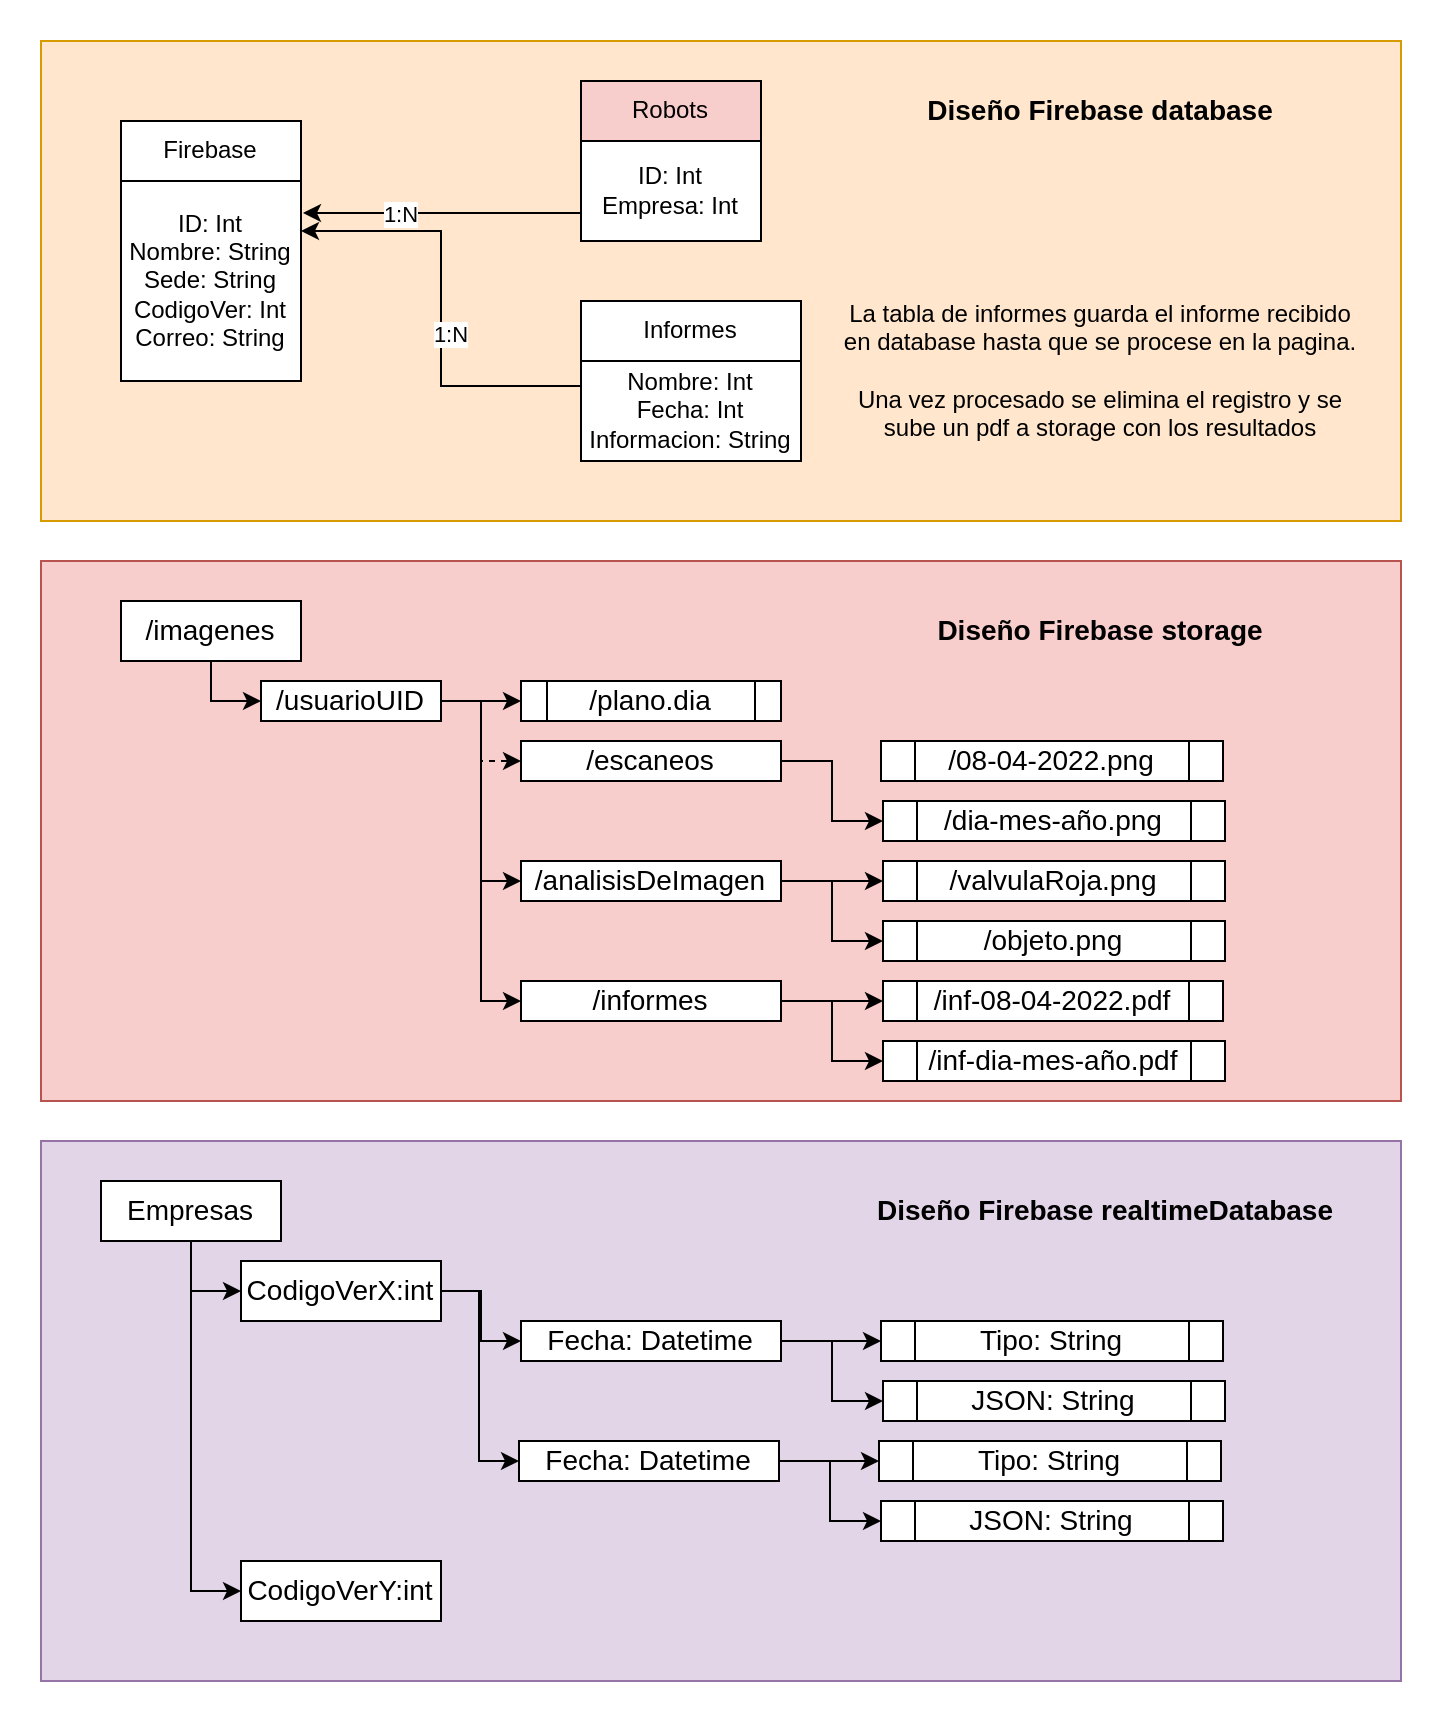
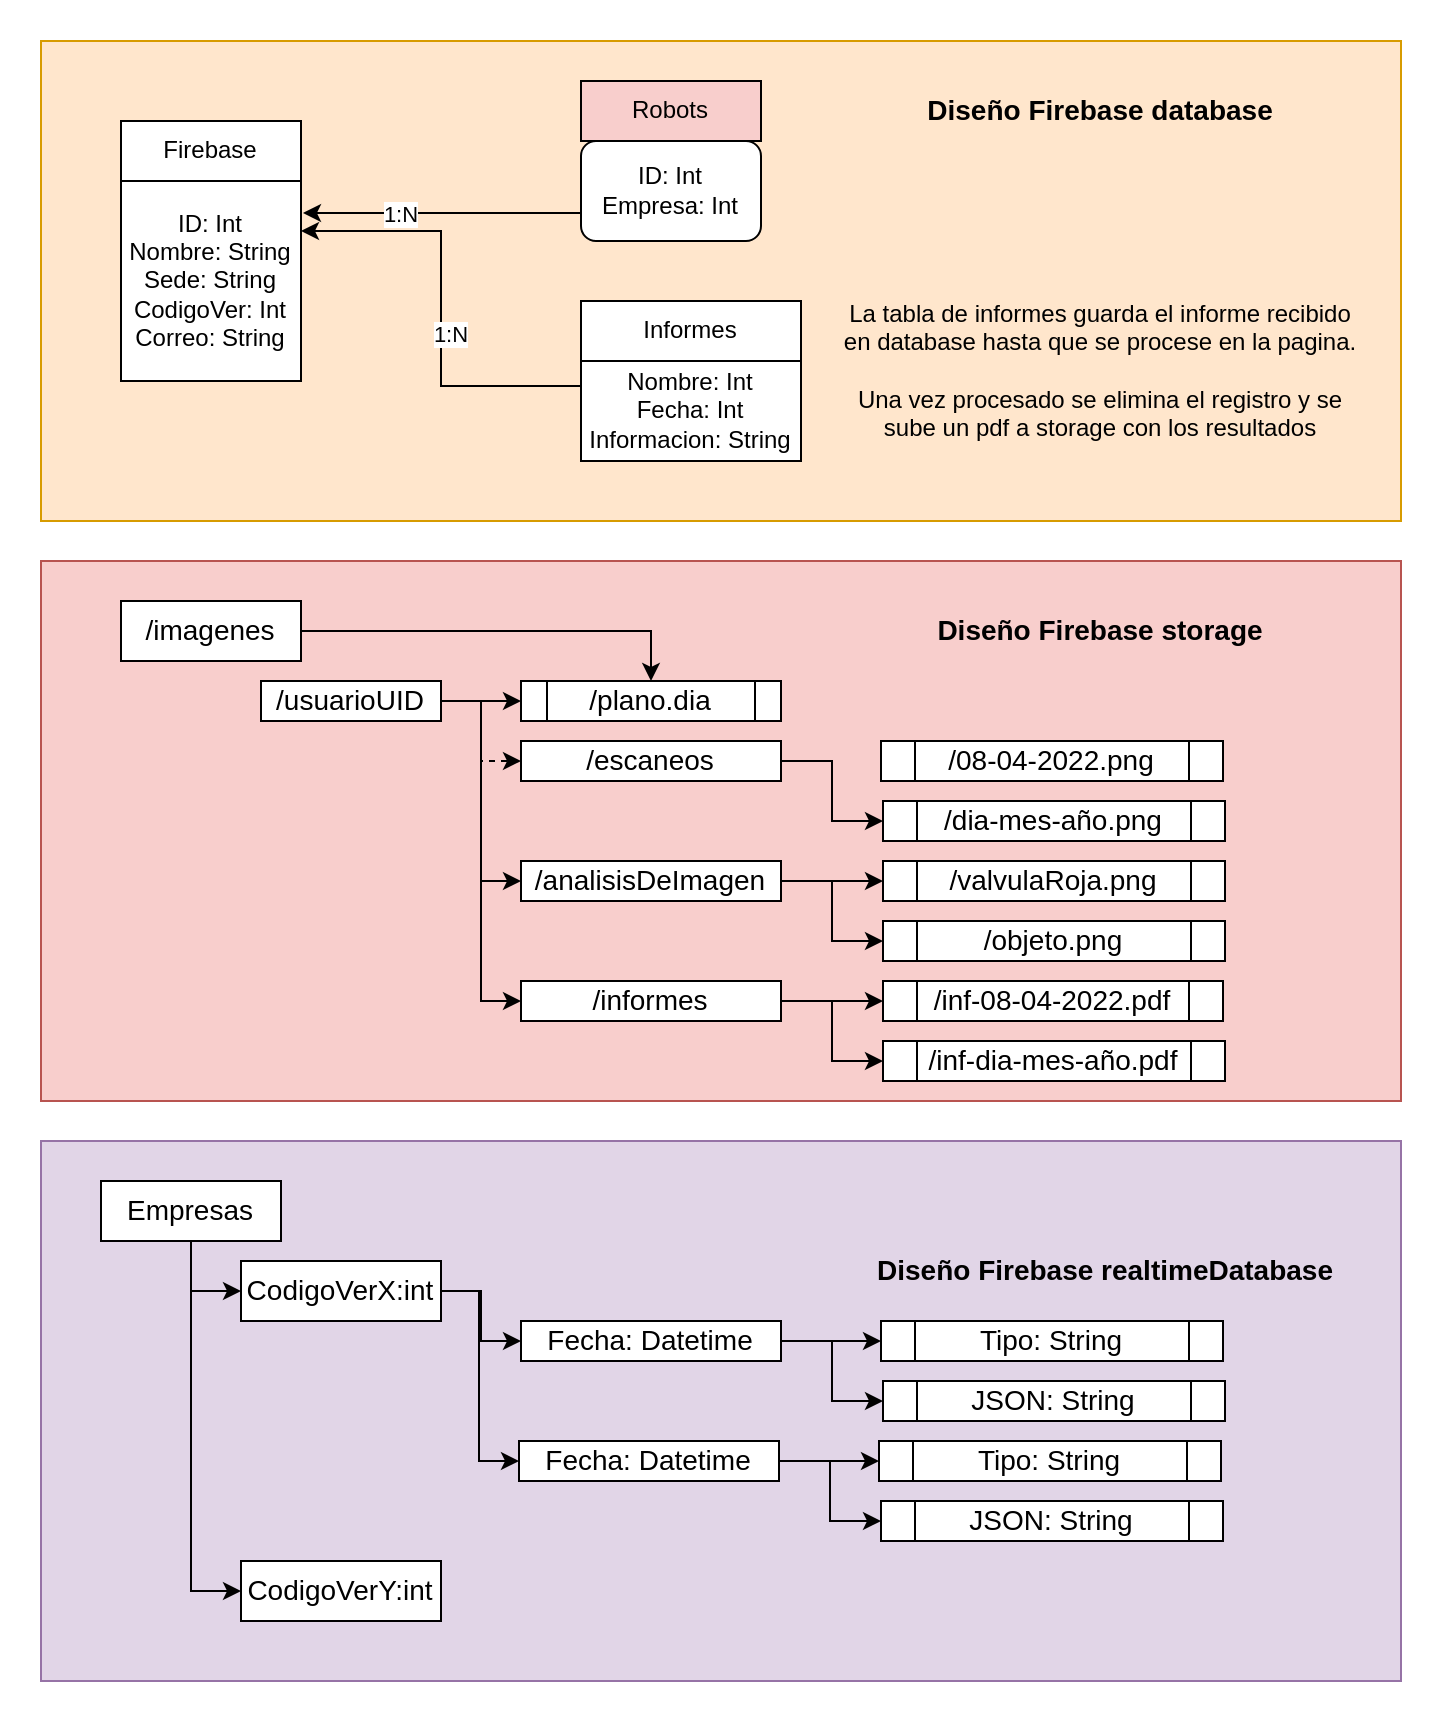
node "ID: Int Empresa: Int": shape rectangle -> rounded rectangle
edge "/imagenes" -> "/usuarioUID": now "/imagenes" -> "/plano.dia"
node "Diseño Firebase realtimeDatabase": moved (1106, 1211) -> (1106, 1271)
